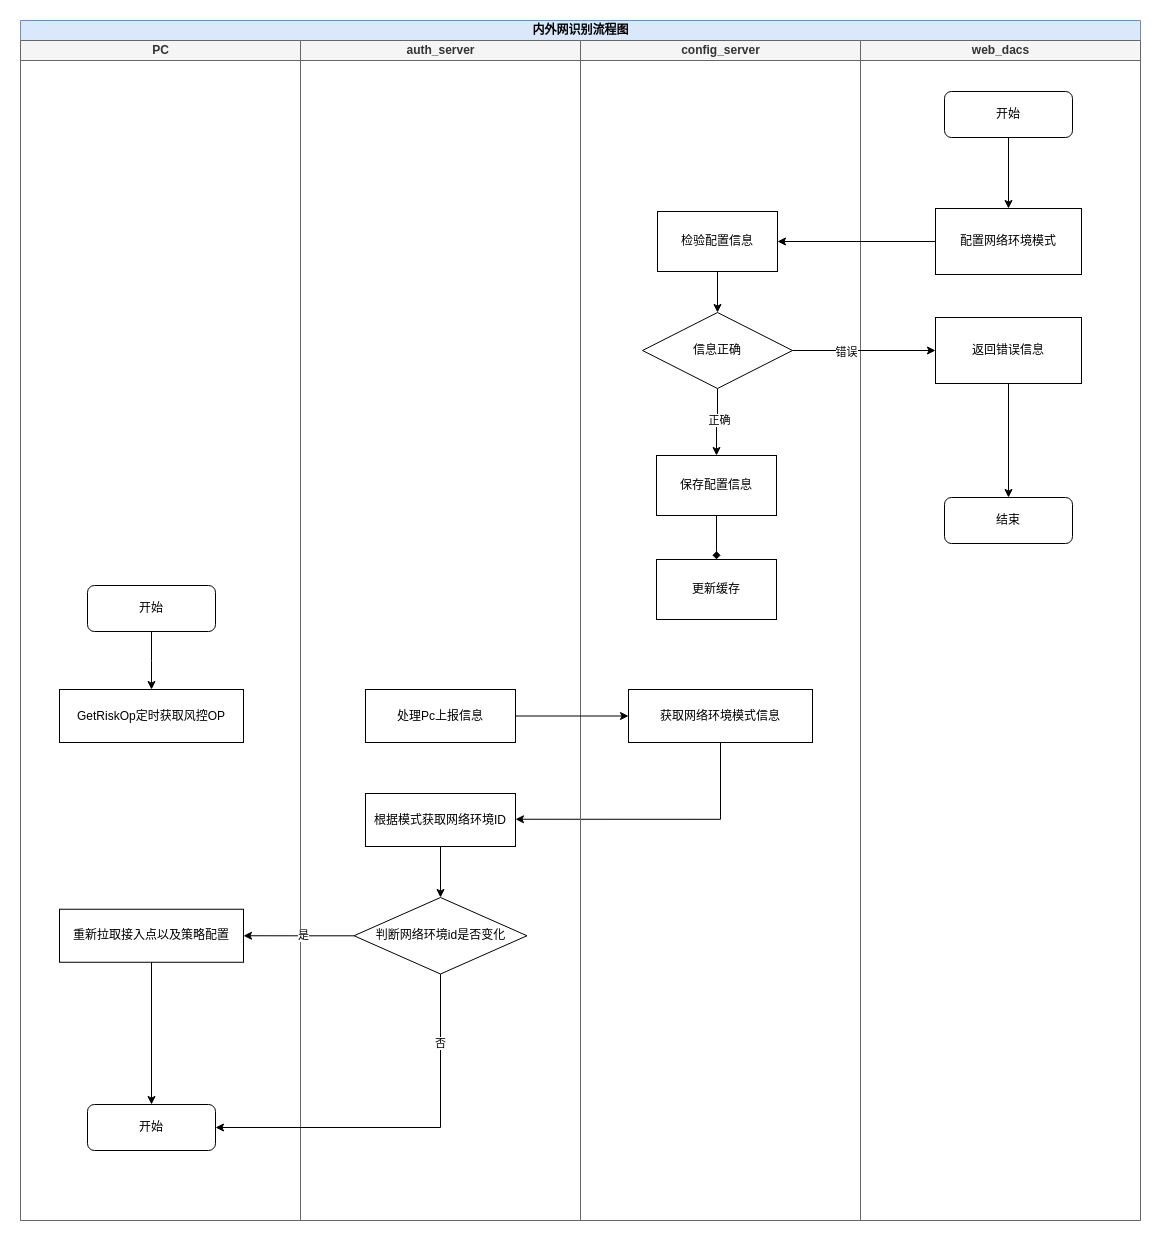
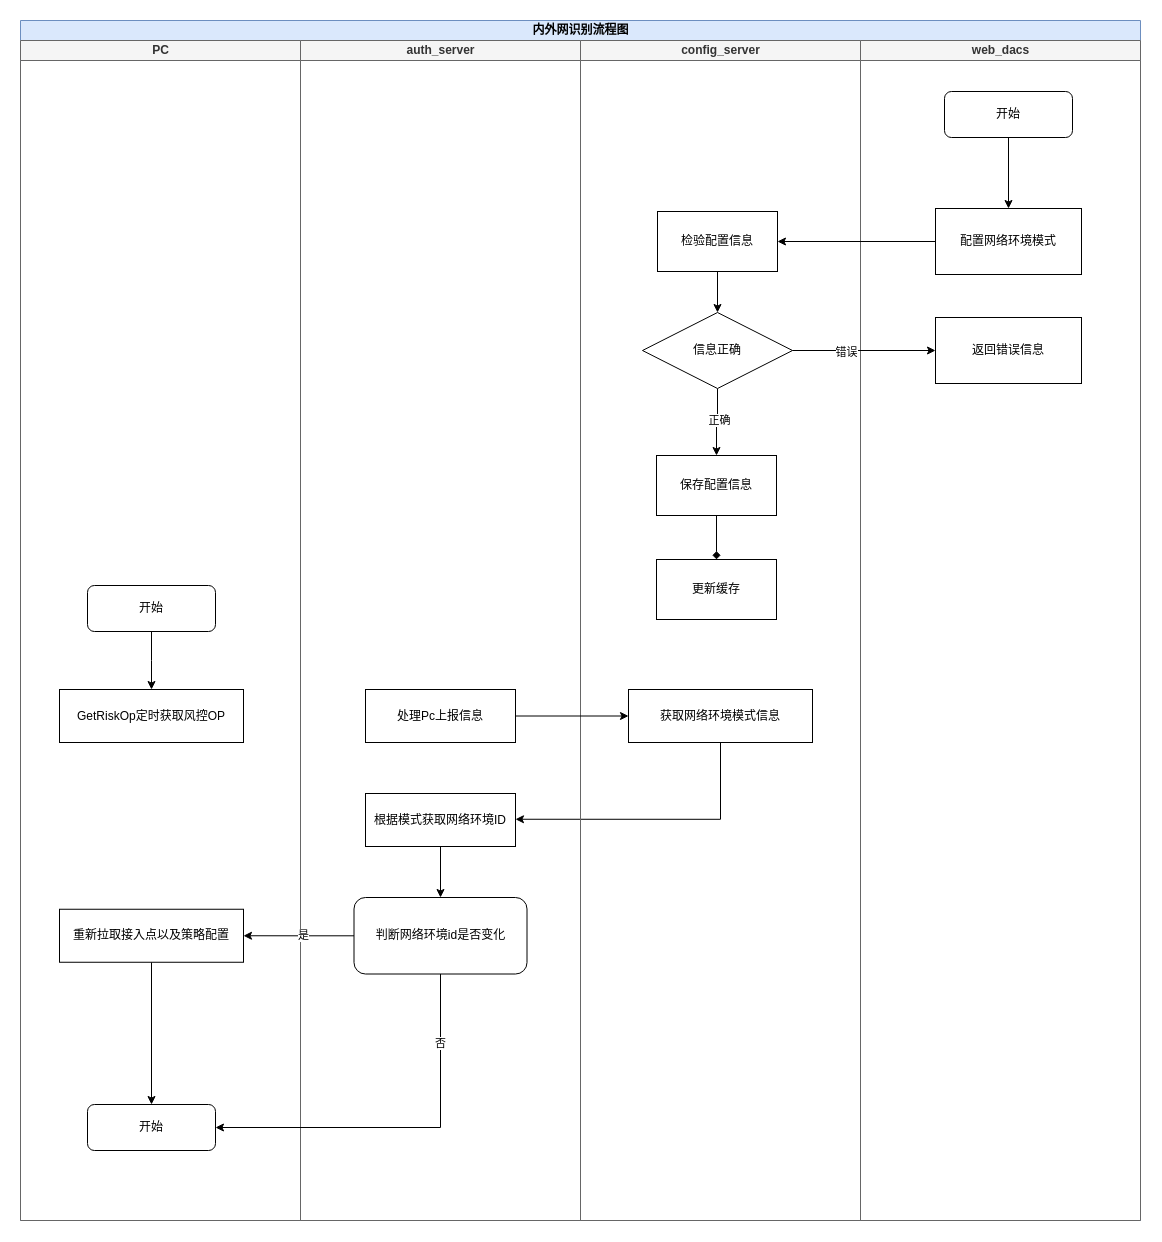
edge "返回错误信息" -> "结束": removed
node "结束": removed
node "判断网络环境id是否变化": shape diamond -> rounded rectangle
